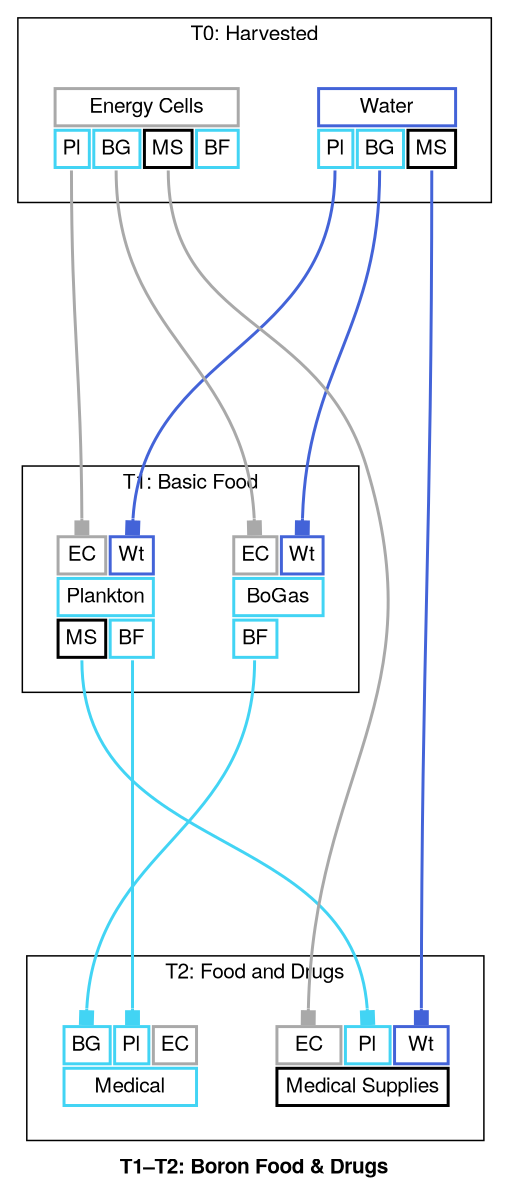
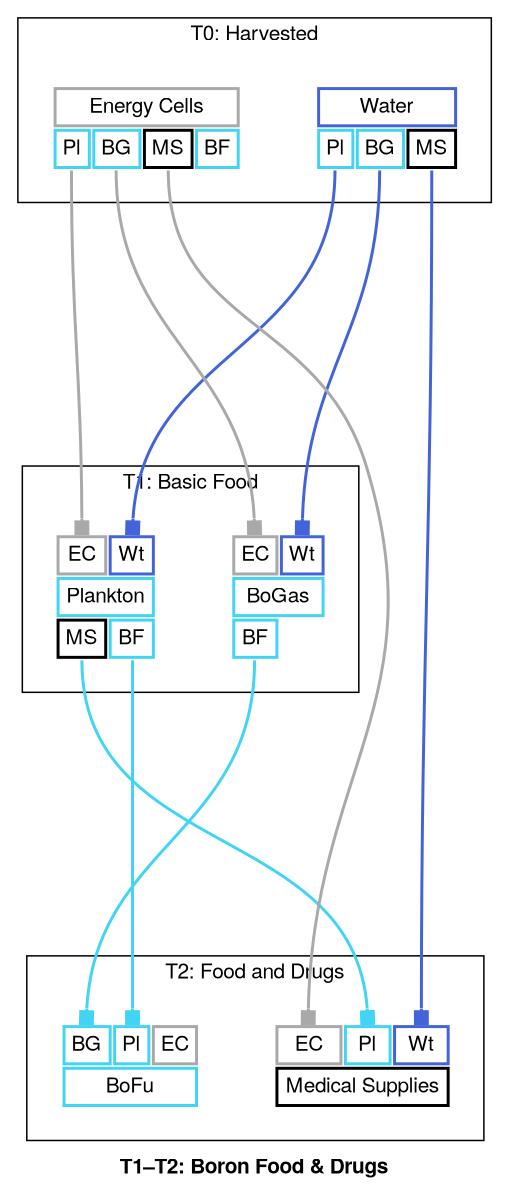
node "BG": text "Medical" -> "BoFu"
